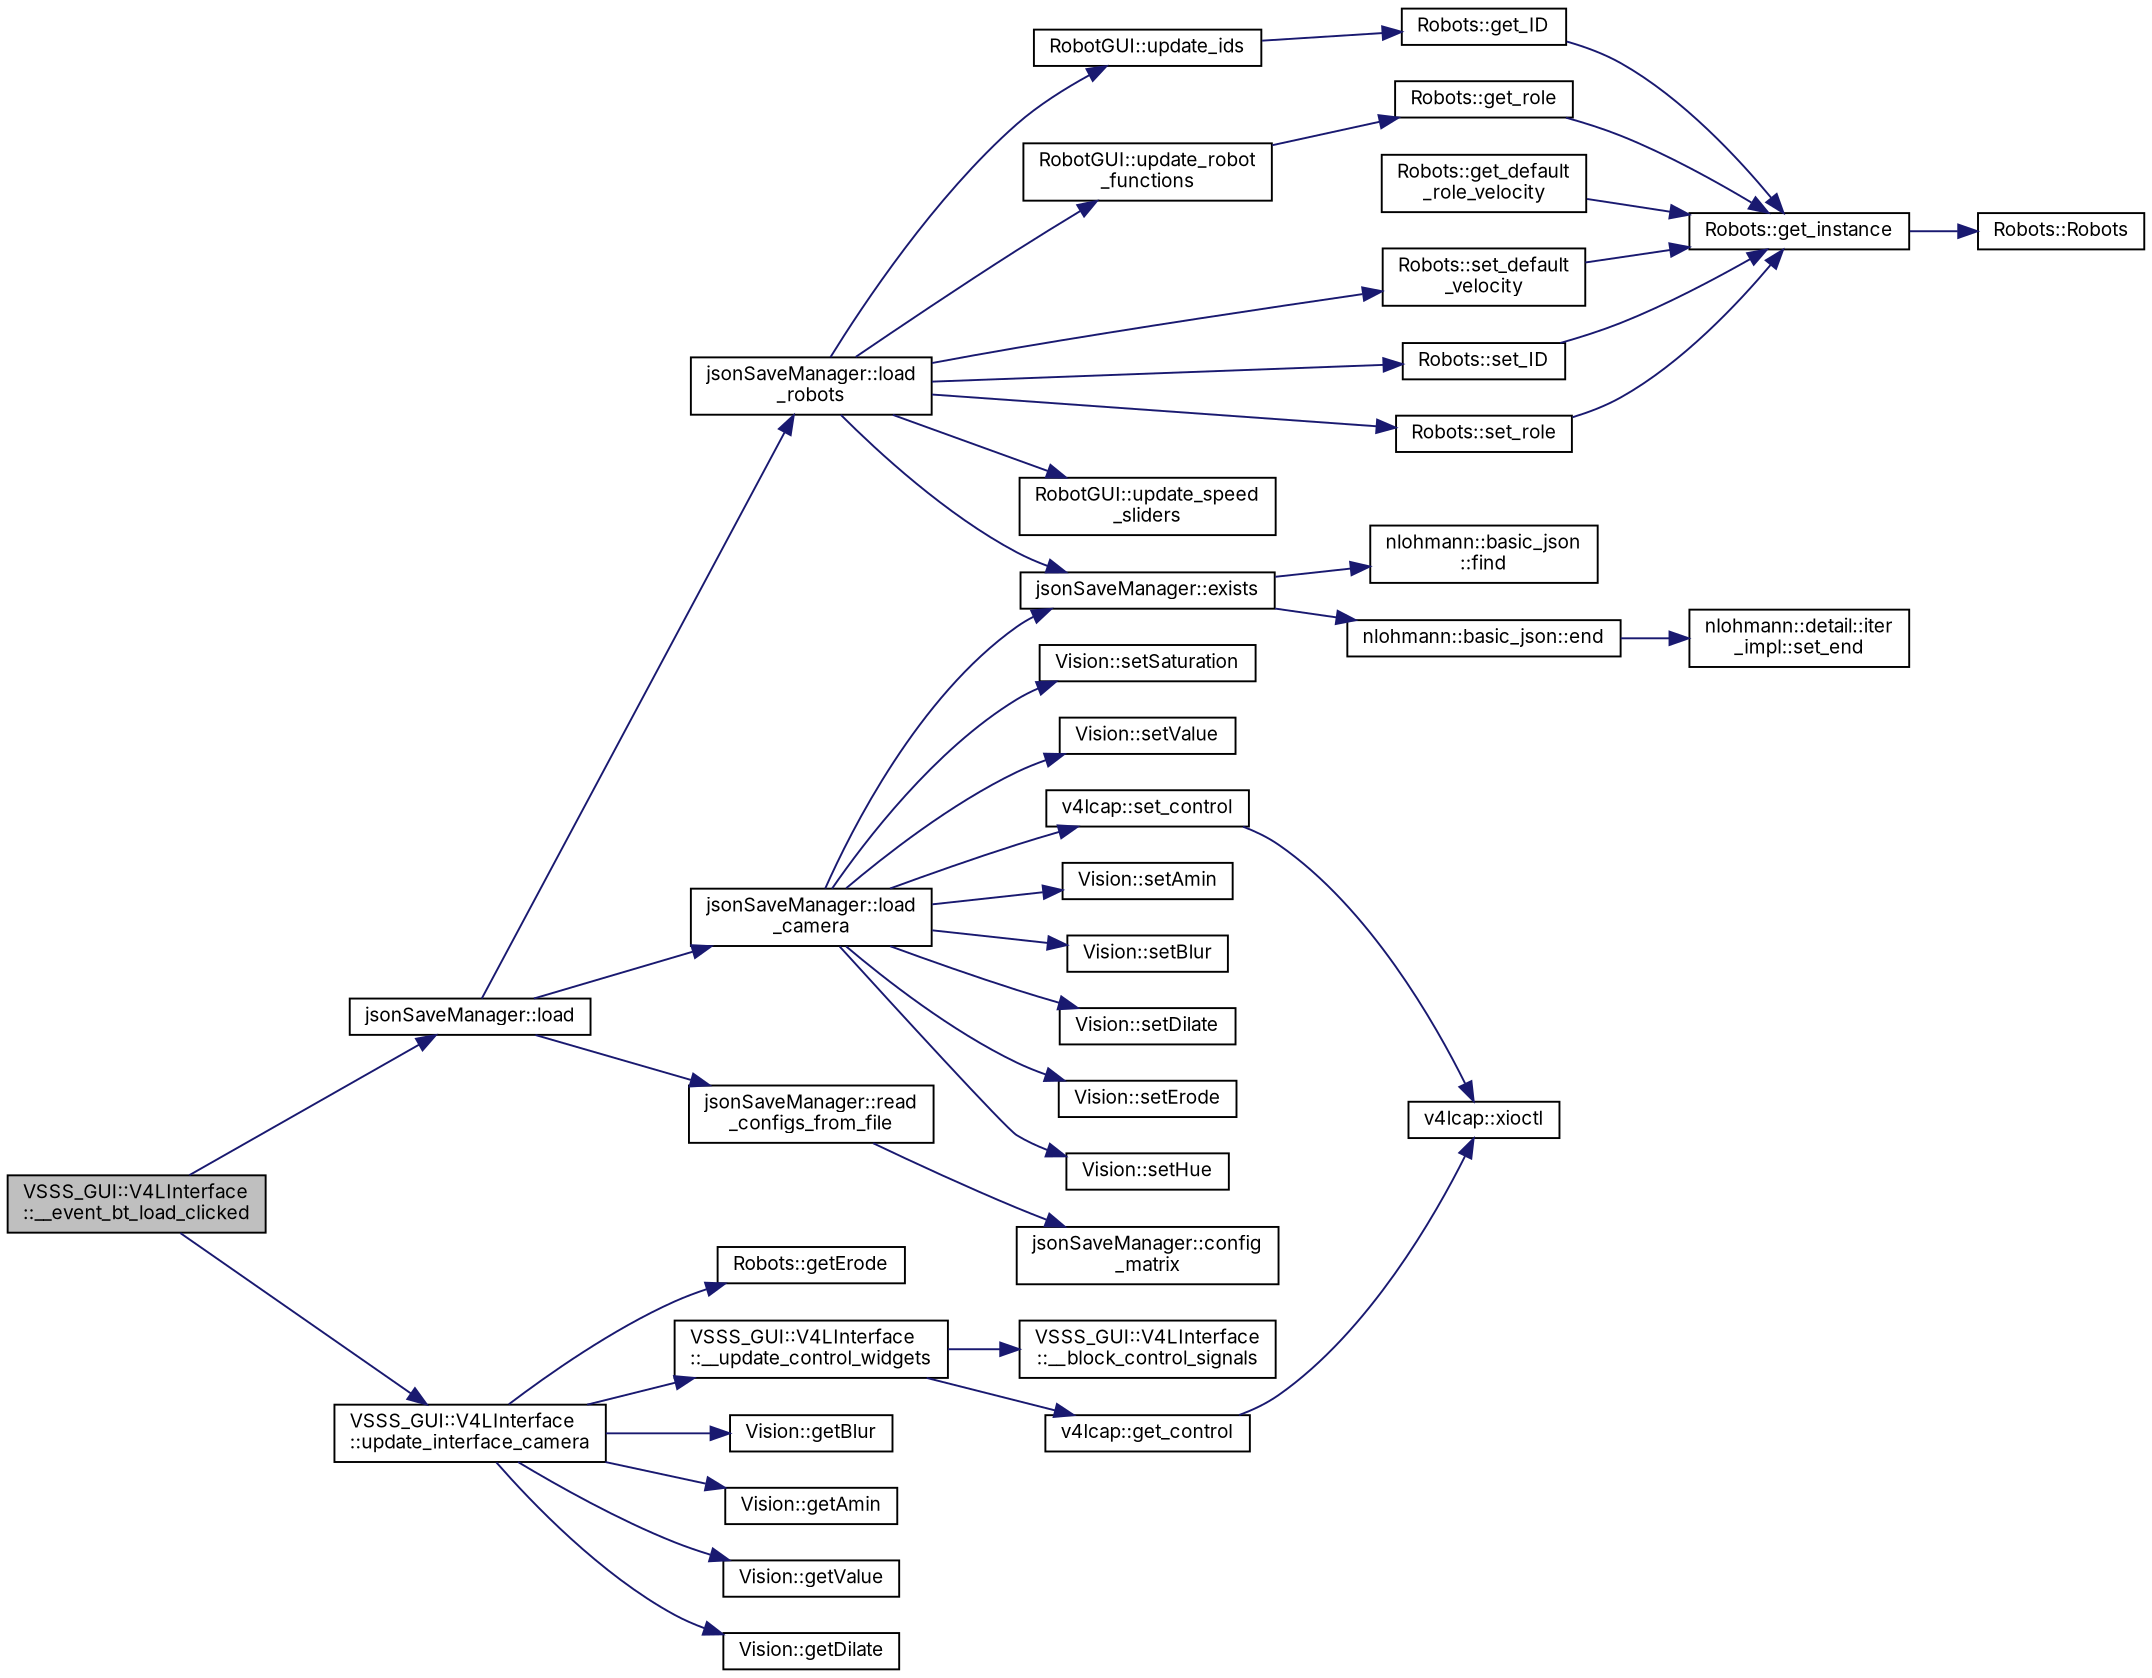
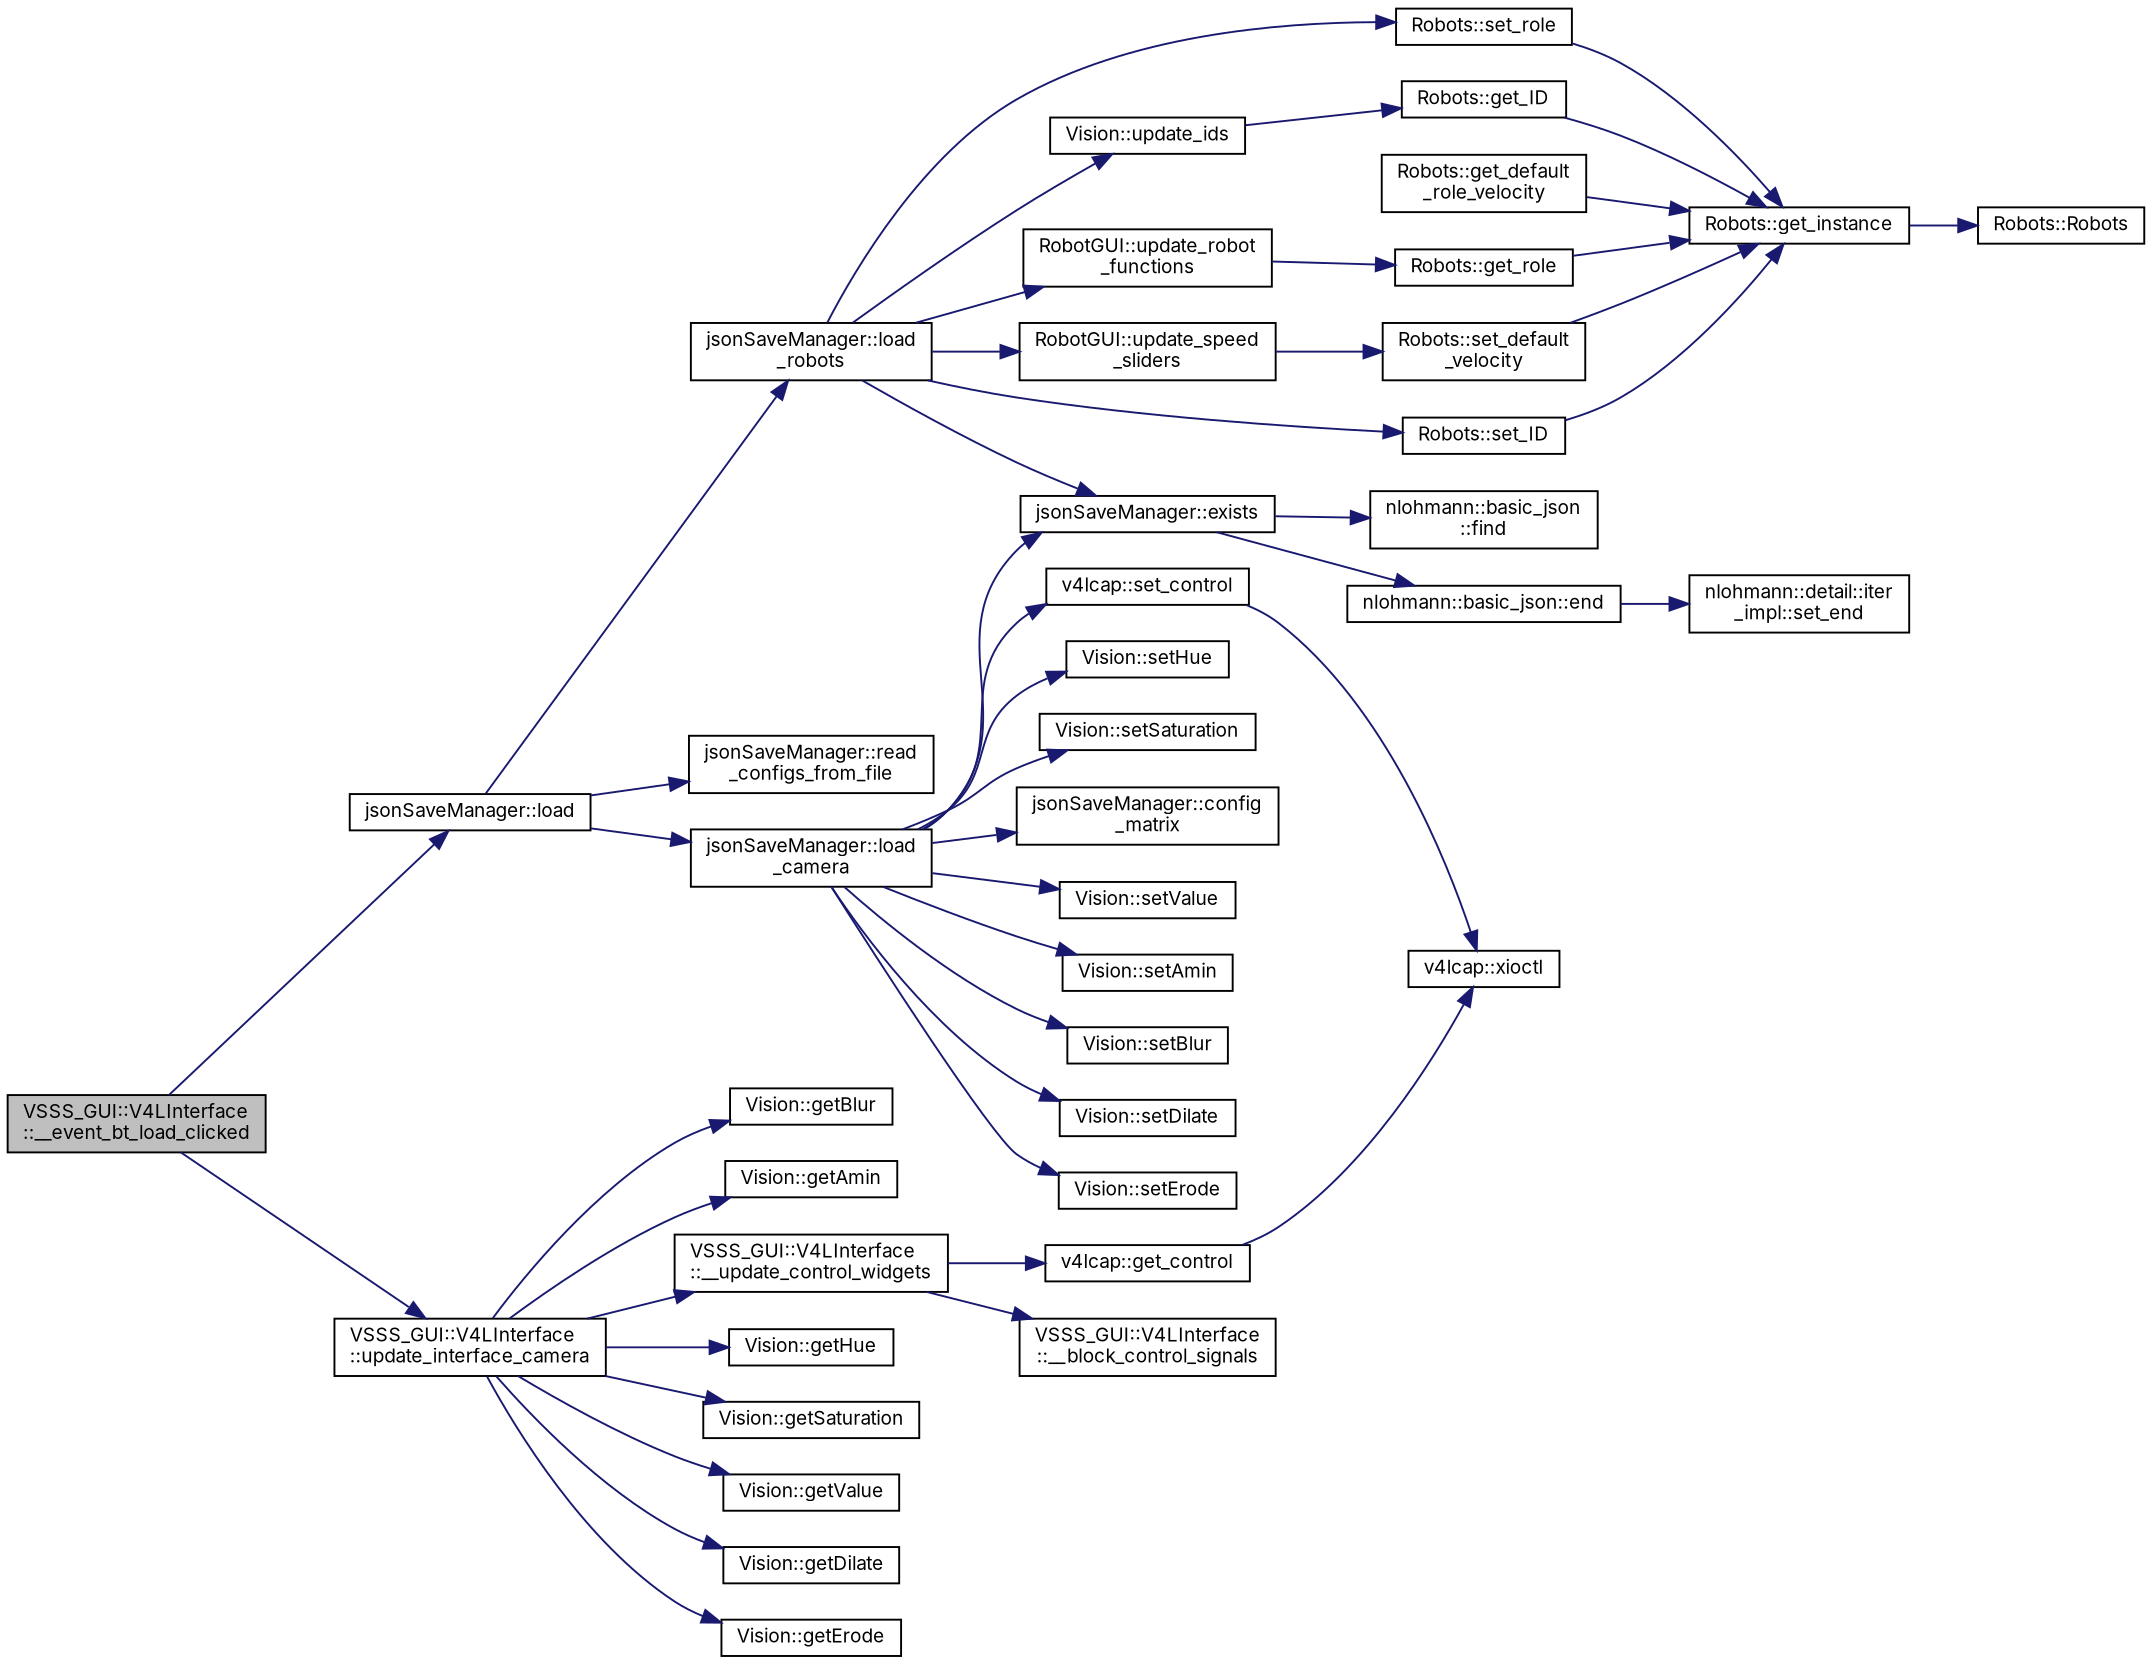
node "RobotGUI::update_ids": label "RobotGUI::update_ids" -> "Vision::update_ids"
edge "jsonSaveManager::load _robots" -> "Robots::set_default _velocity": now "RobotGUI::update_speed _sliders" -> "Robots::set_default _velocity"
edge "jsonSaveManager::read _configs_from_file" -> "jsonSaveManager::config _matrix": now "jsonSaveManager::load _camera" -> "jsonSaveManager::config _matrix"
node "Robots::getErode": label "Robots::getErode" -> "Vision::getErode"
node "Vision::getHue": added
node "Vision::getSaturation": added
